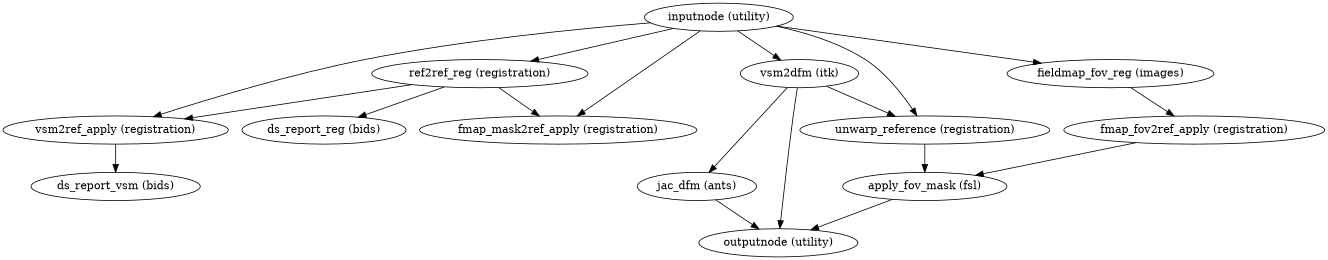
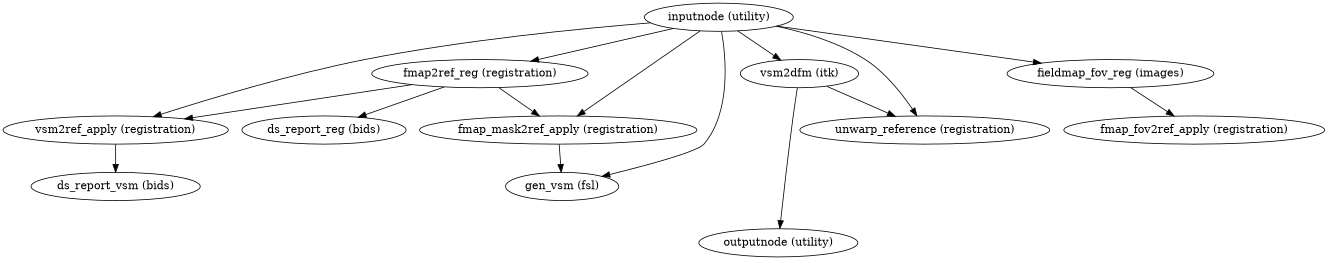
node "ref2ref_reg (registration)": label "ref2ref_reg (registration)" -> "fmap2ref_reg (registration)"
node "gen_vsm (fsl)": added
node "jac_dfm (ants)": removed
node "apply_fov_mask (fsl)": removed
